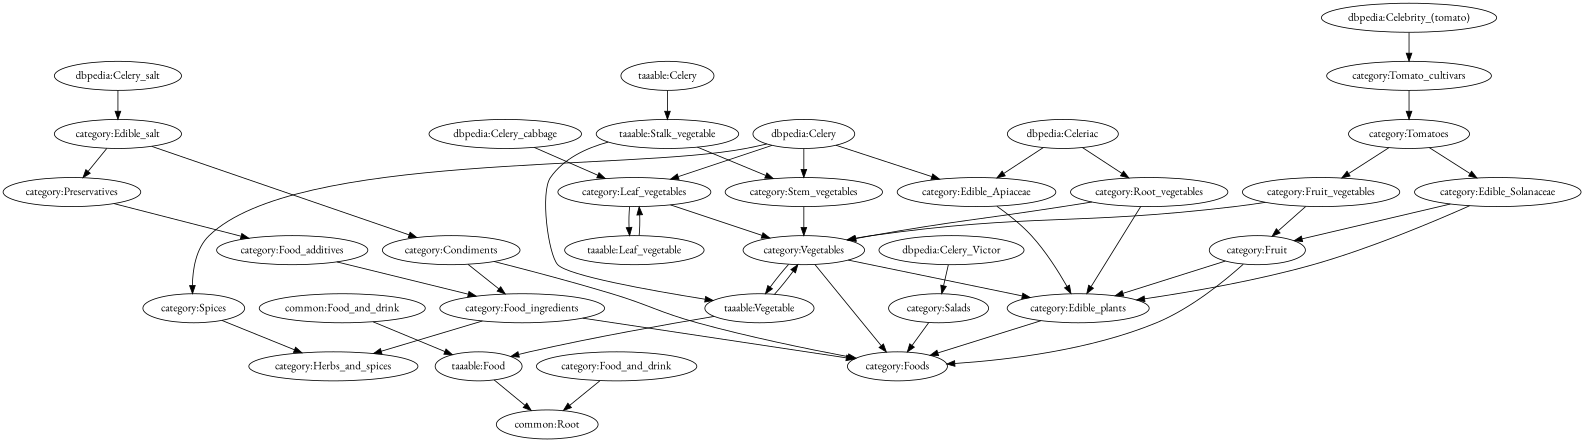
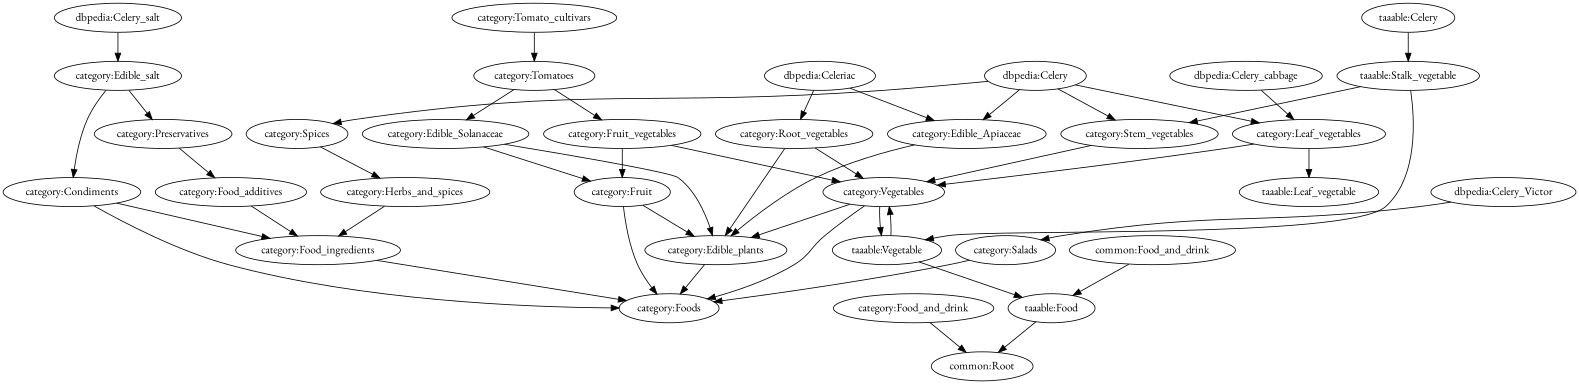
node "dbpedia:Celebrity_(tomato)": removed
edge "taaable:Leaf_vegetable" -> "category:Leaf_vegetables": removed
edge "category:Food_ingredients" -> "category:Herbs_and_spices": reversed
